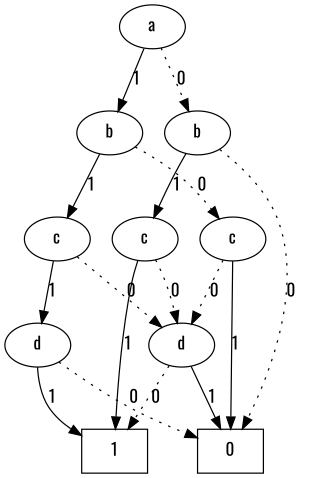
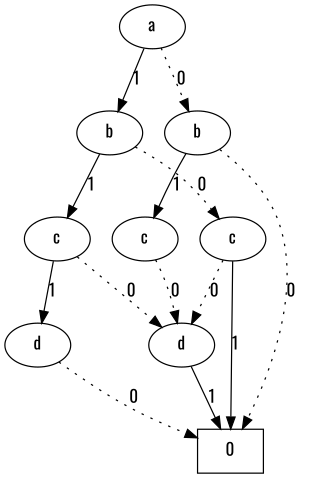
node "1": removed
